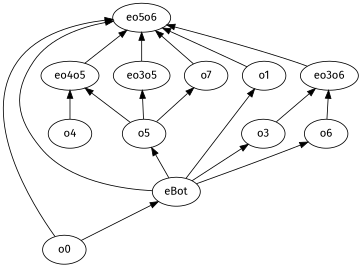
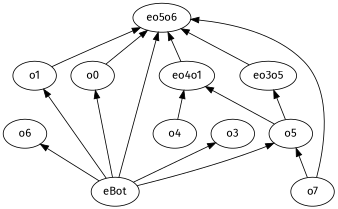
node "eo4o5": label "eo4o5" -> "eo4o1"
node "eo3o6": removed
edge "o5" -> "o7": reversed
edge "o0" -> "eBot": reversed
